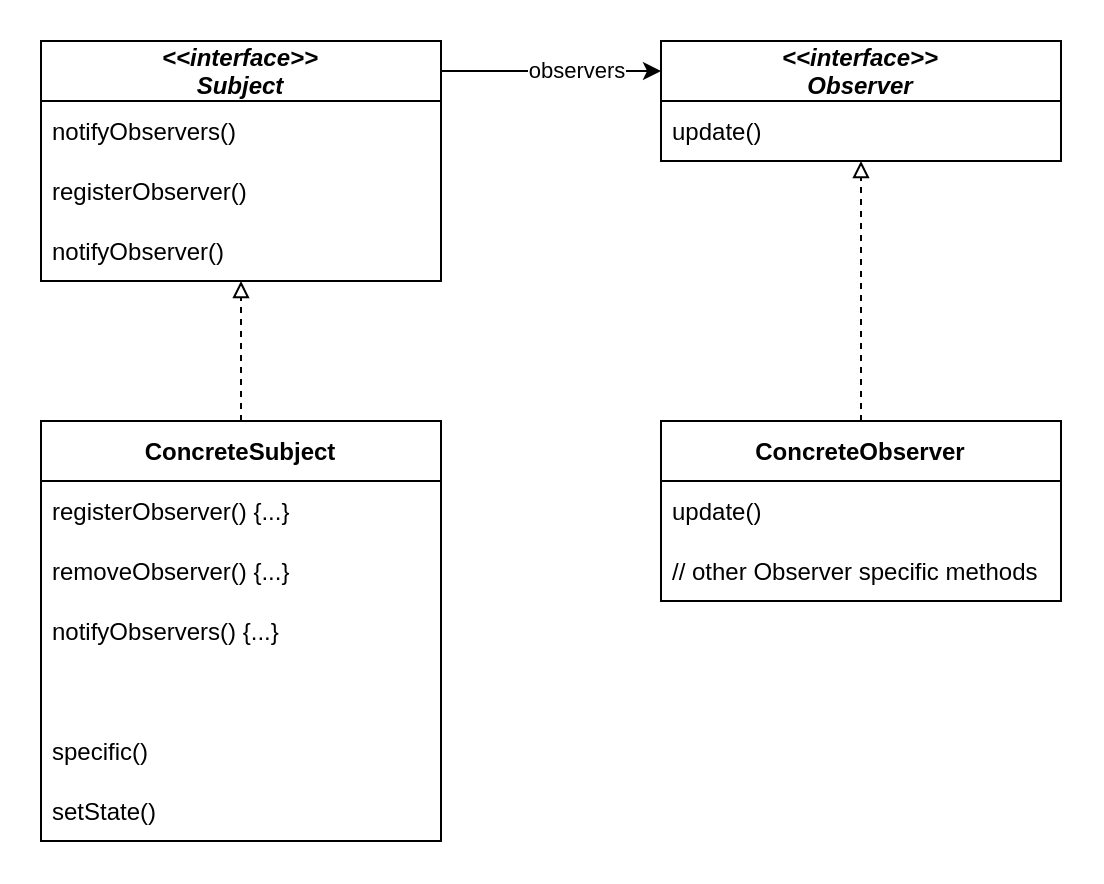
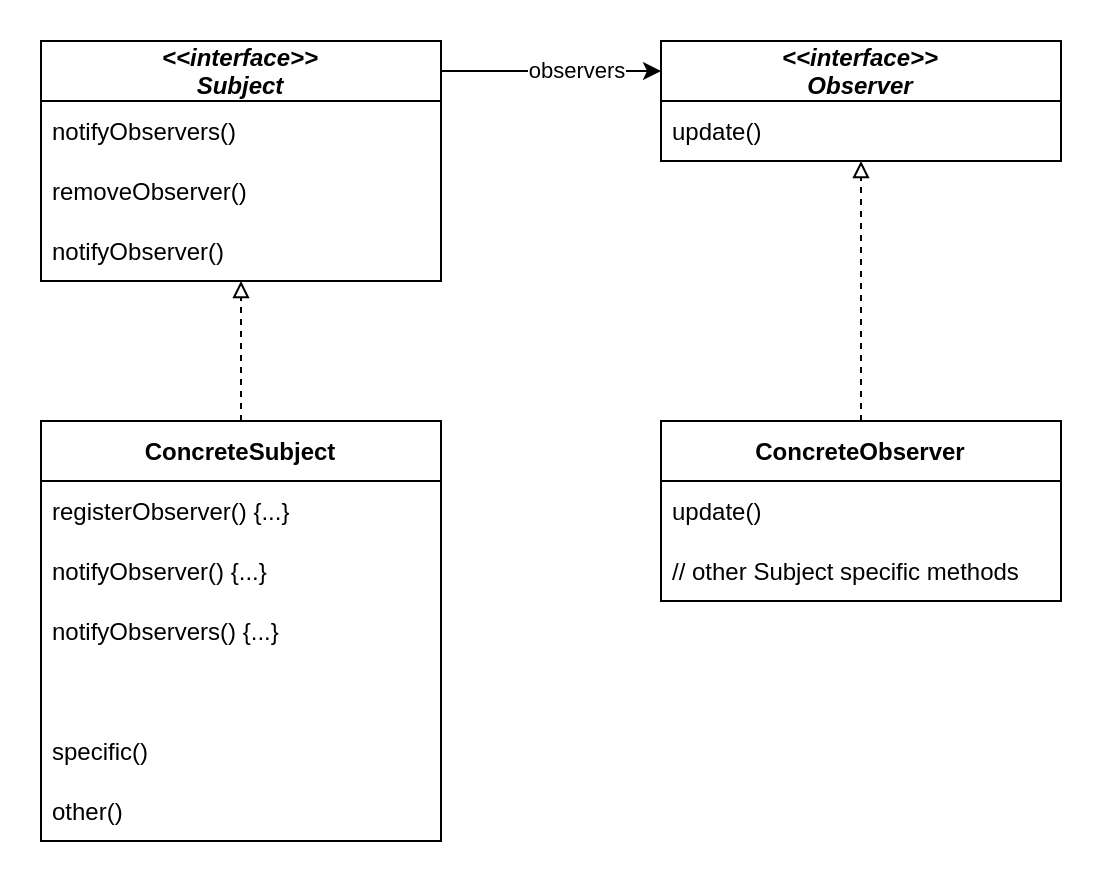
node "registerObserver()": label "registerObserver()" -> "removeObserver()"
node "removeObserver() {...}": label "removeObserver() {...}" -> "notifyObserver() {...}"
node "// other Observer specific methods": label "// other Observer specific methods" -> "// other Subject specific methods"
node "setState()": label "setState()" -> "other()"
